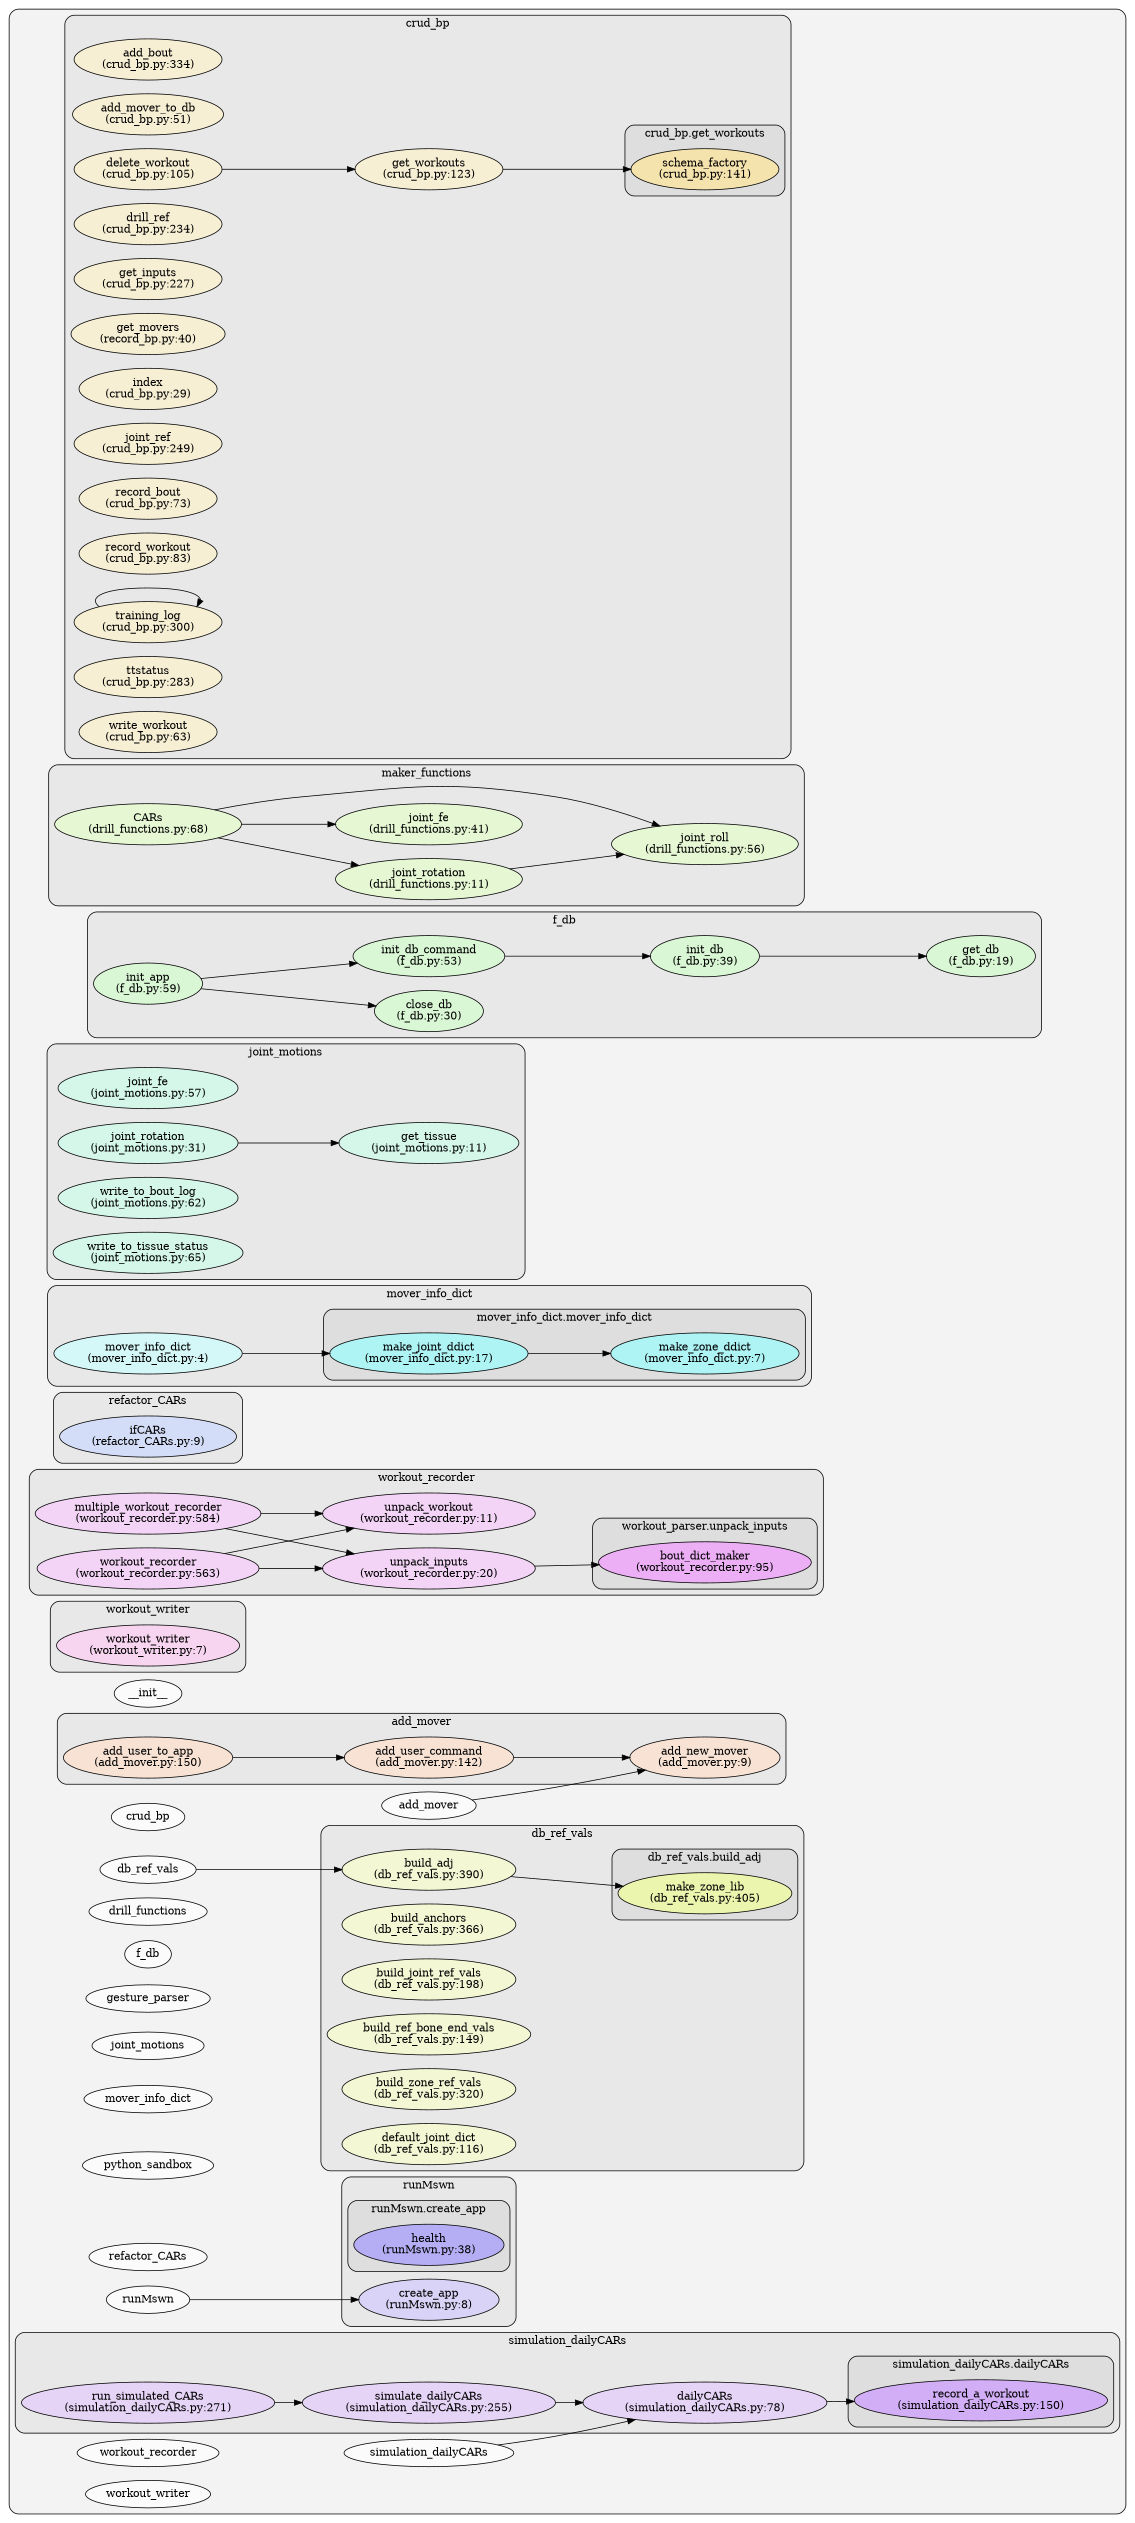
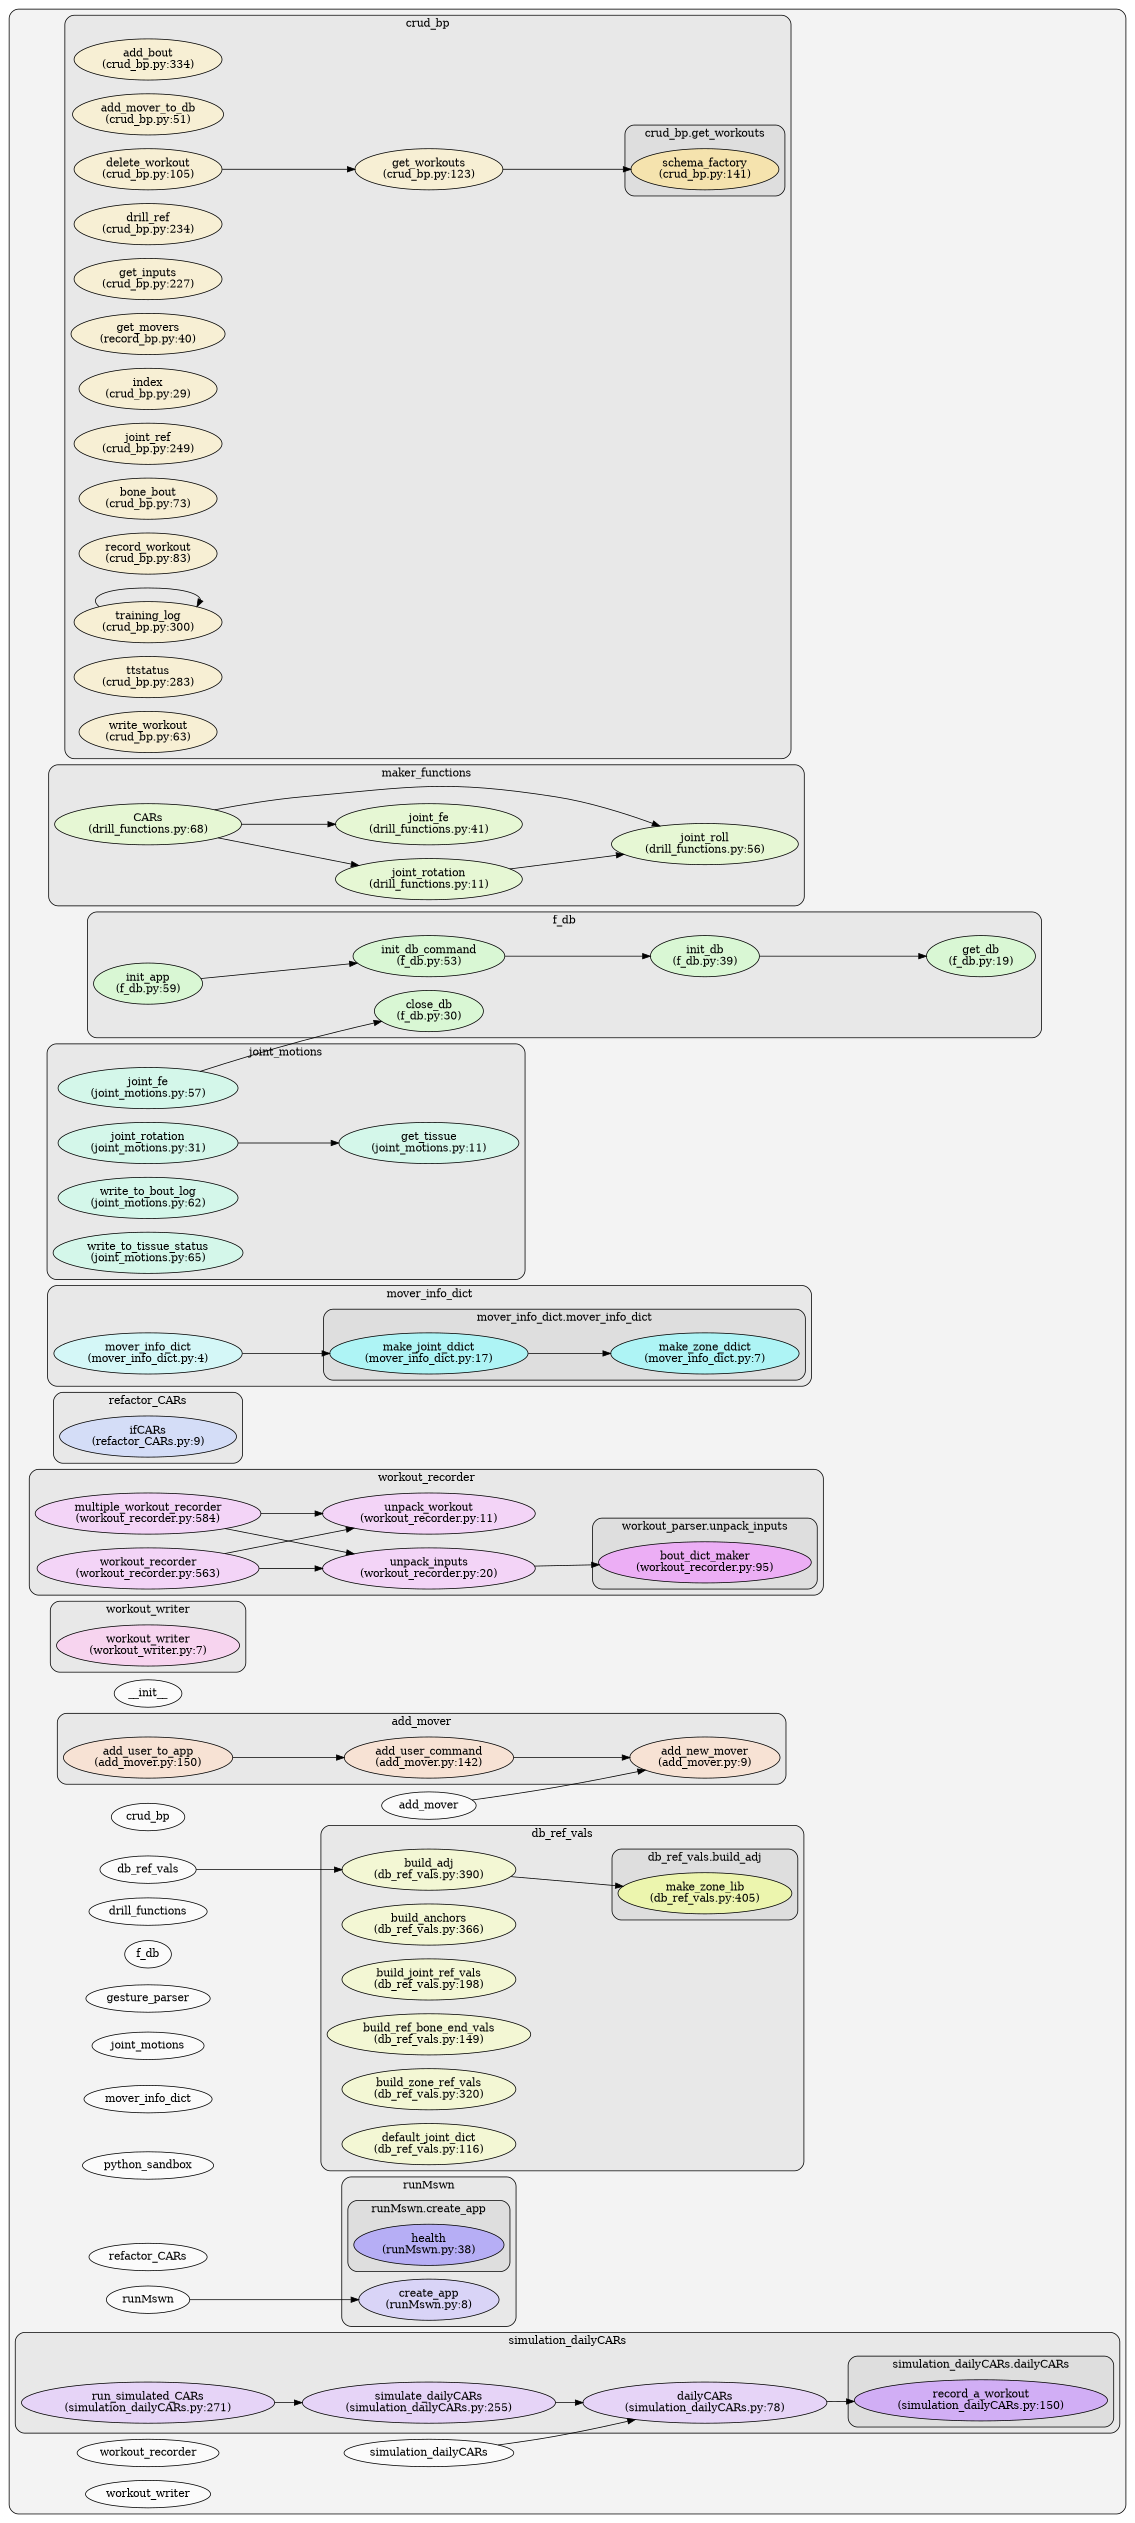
node "record_bout (crud_bp.py:73)": label "record_bout (crud_bp.py:73)" -> "bone_bout (crud_bp.py:73)"
edge "init_app (f_db.py:59)" -> "close_db (f_db.py:30)": now "joint_fe (joint_motions.py:57)" -> "close_db (f_db.py:30)"
